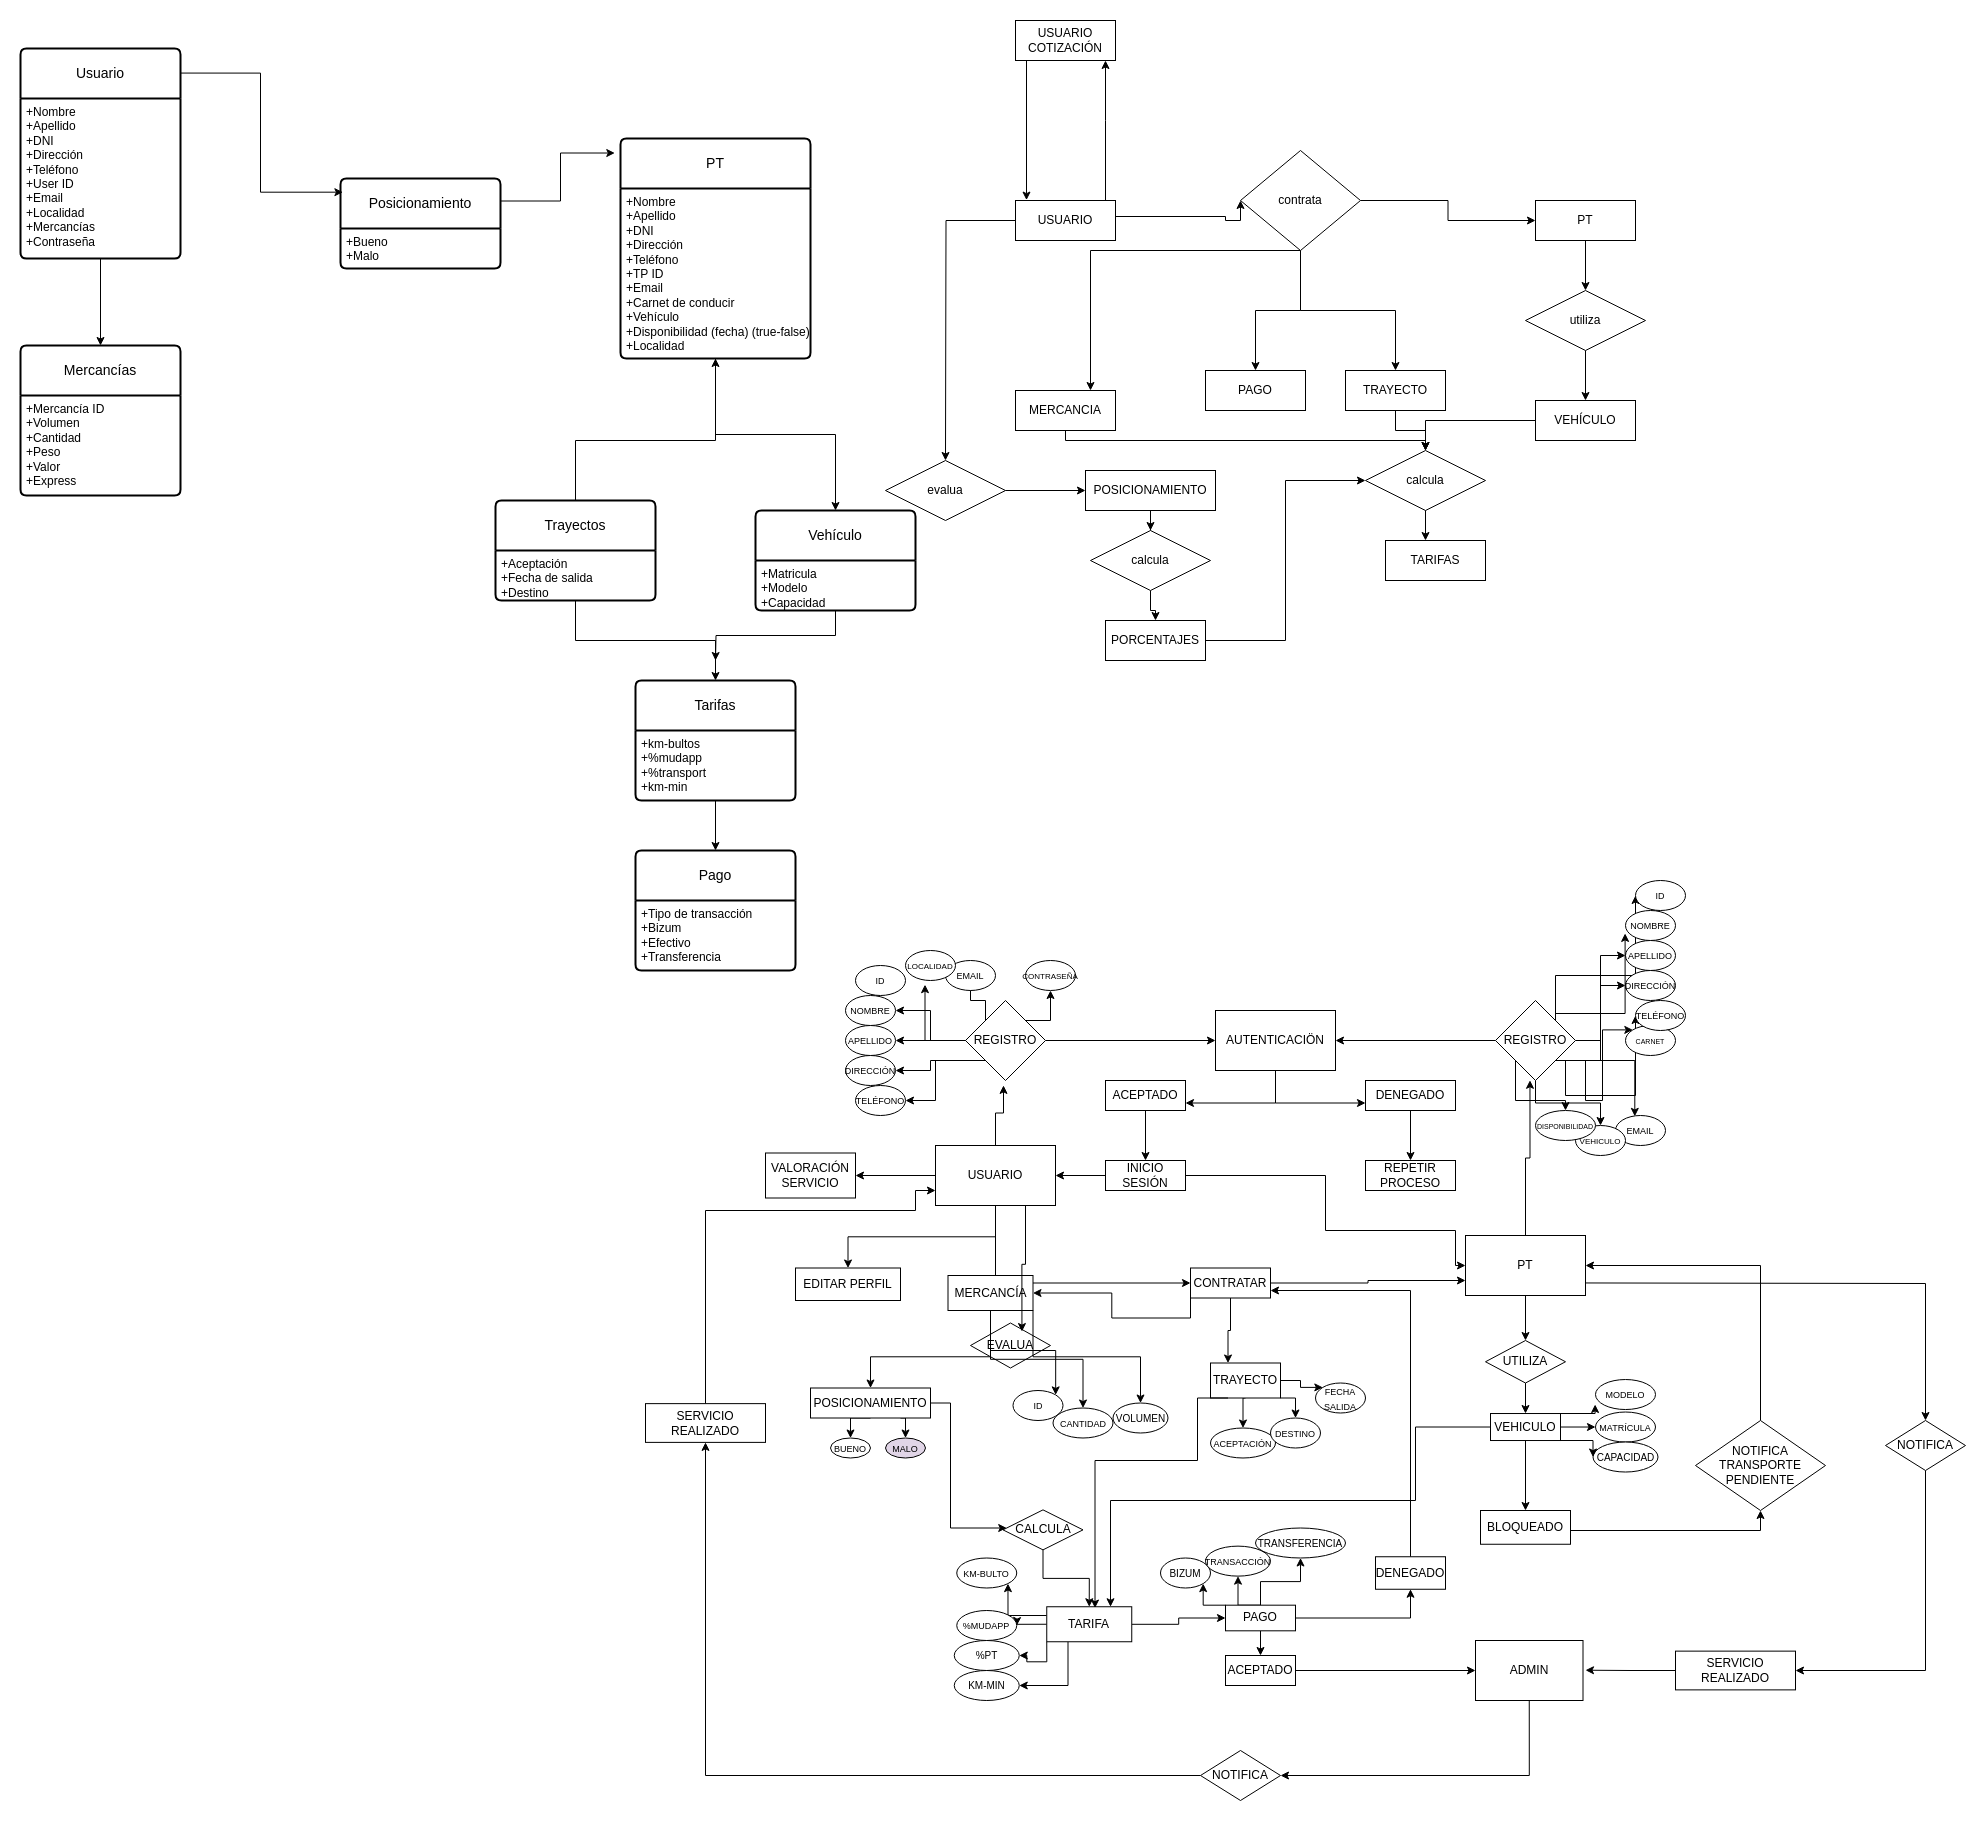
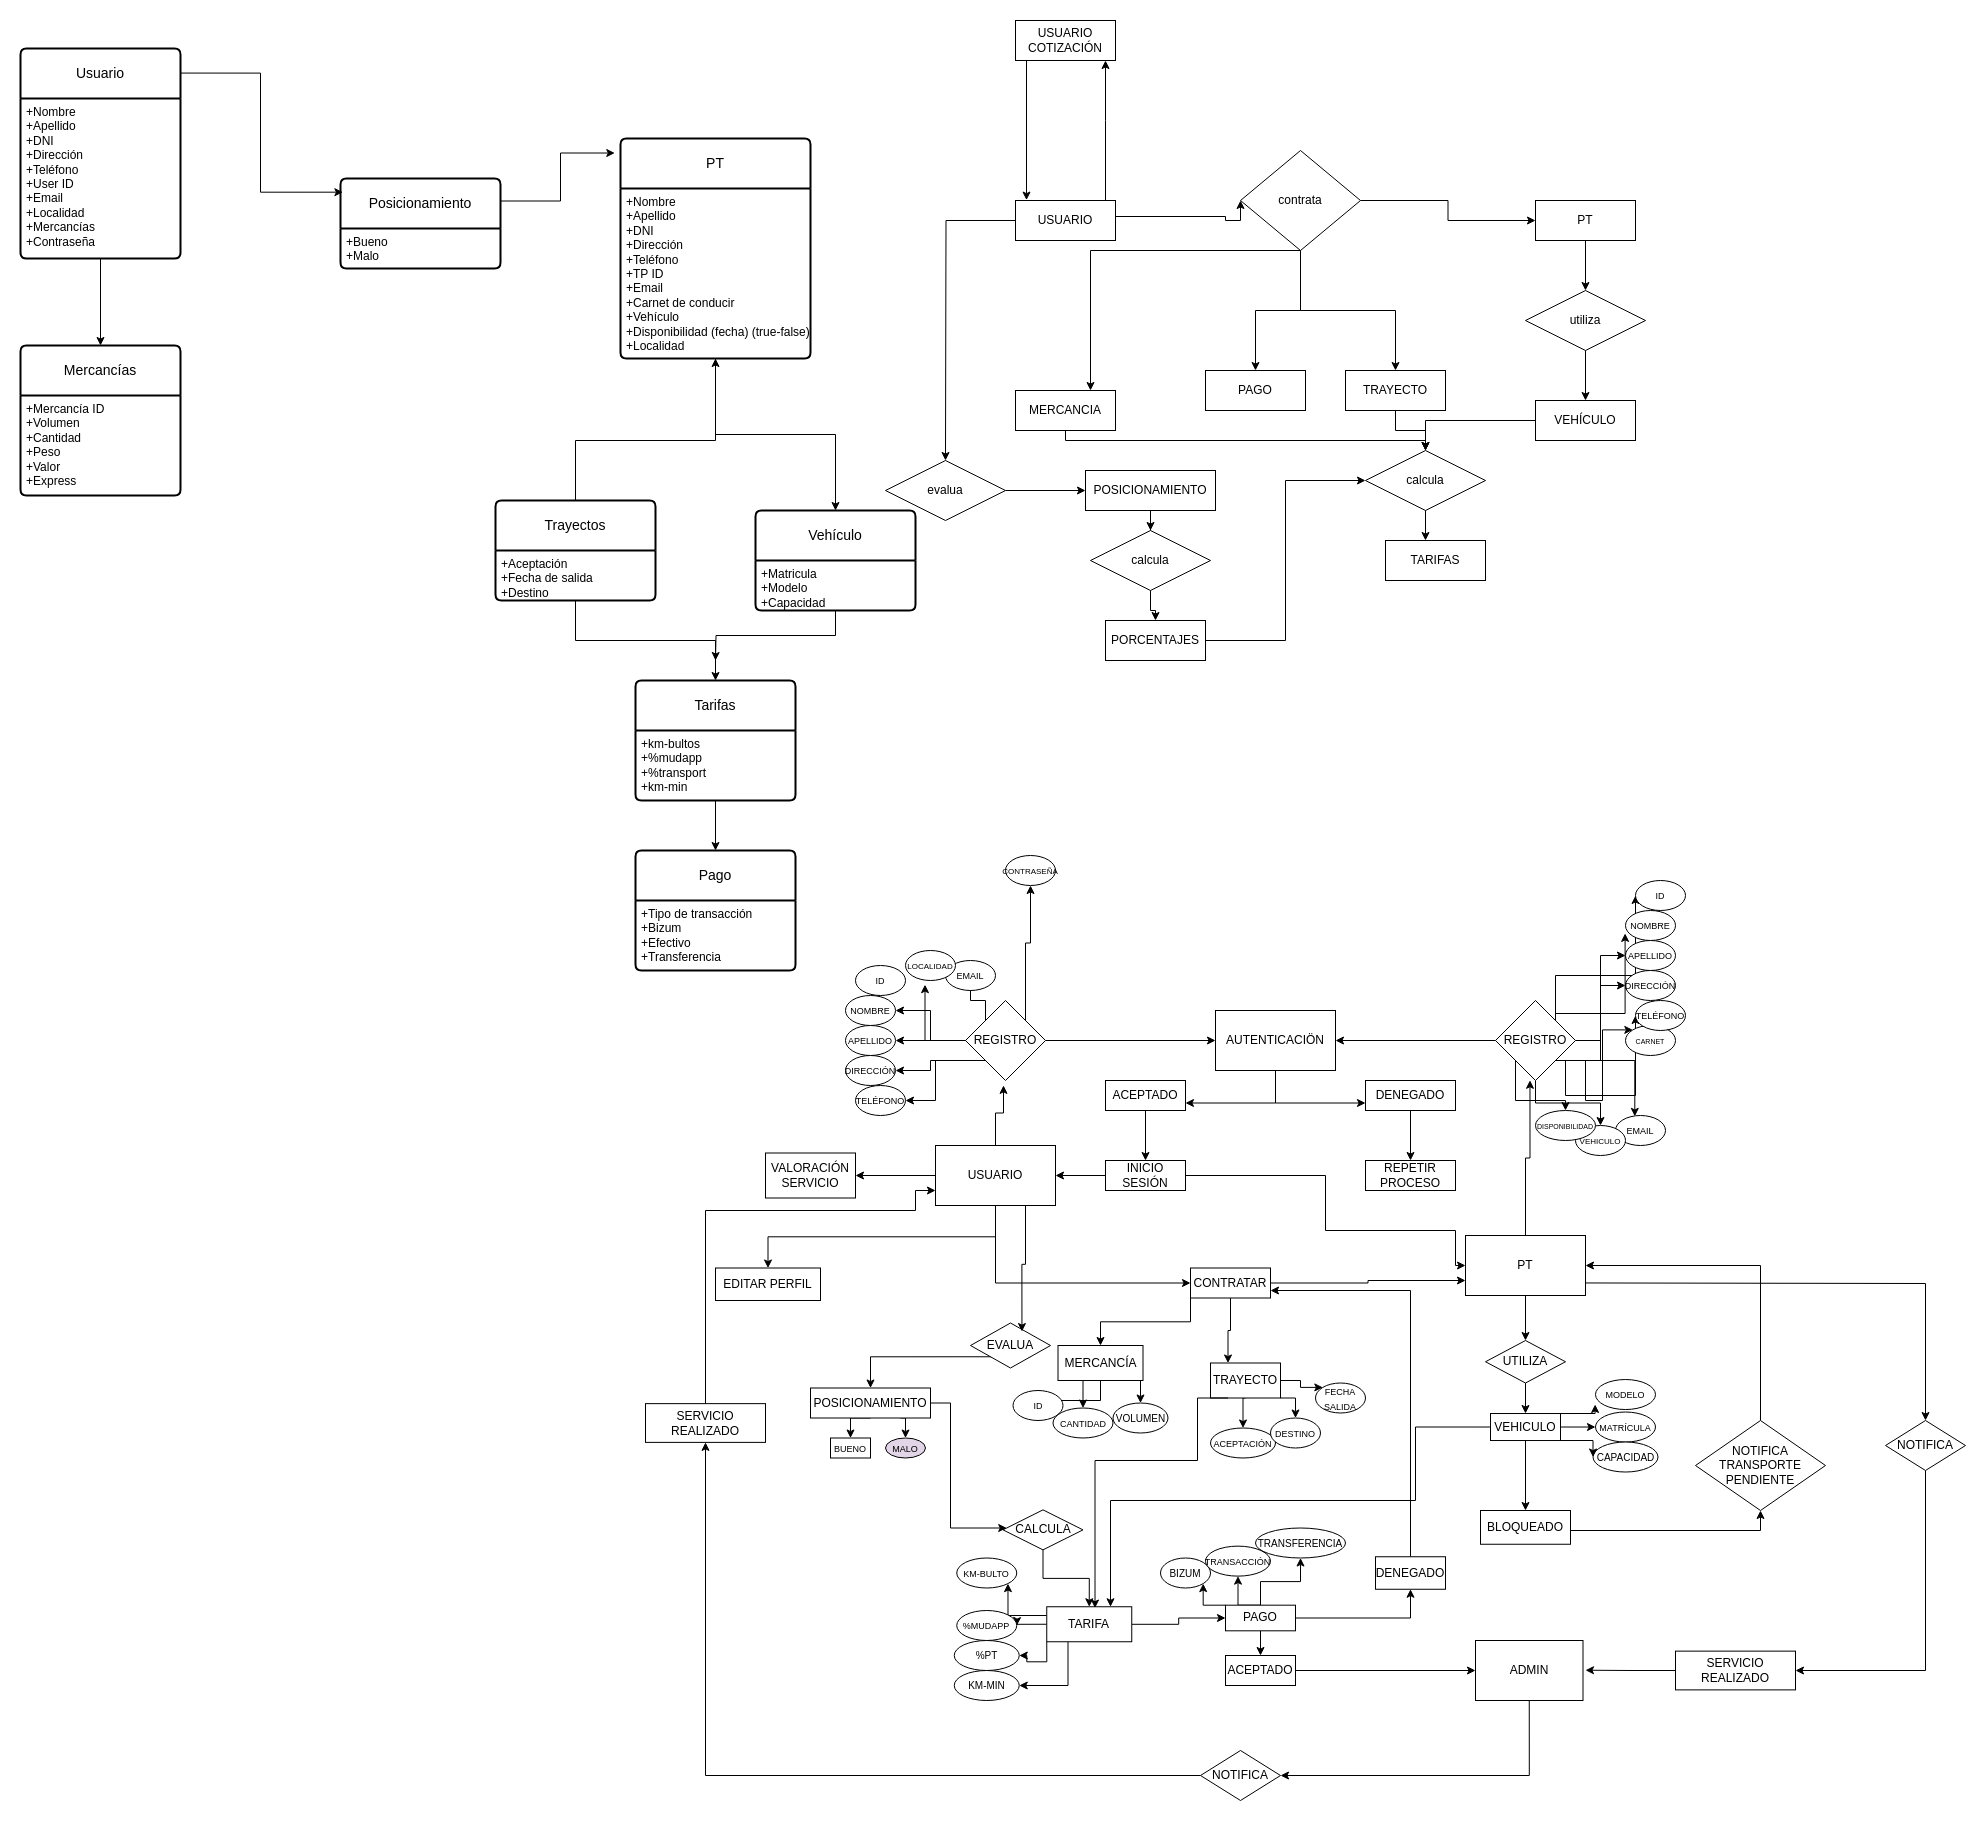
node "CONTRASEÑA": moved (1051, 976) -> (1031, 871)
node "EDITAR PERFIL": moved (848, 1284) -> (768, 1284)
node "MERCANCÍA": moved (991, 1293) -> (1101, 1363)
node "BUENO": shape ellipse -> rectangle
